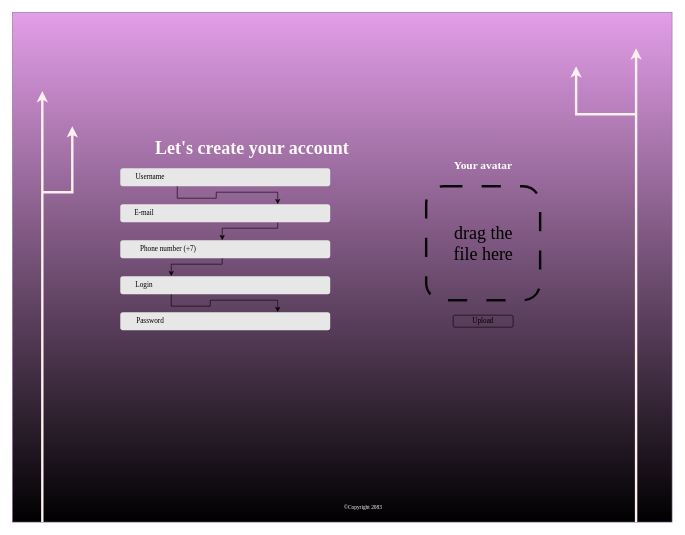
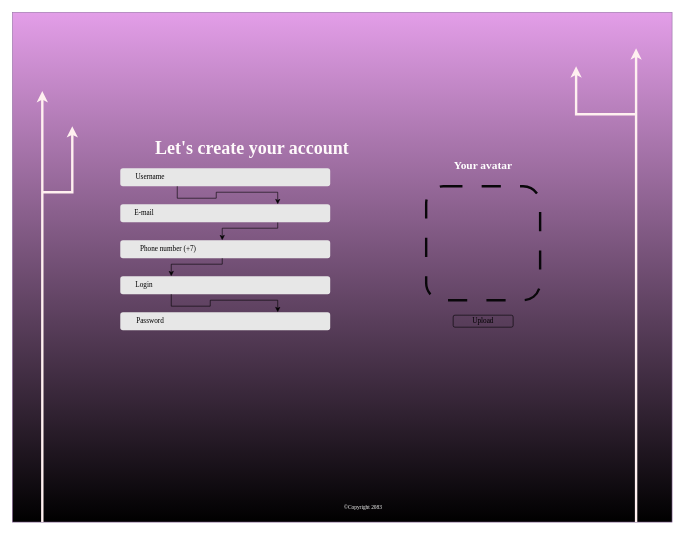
node "drag the file here": removed
